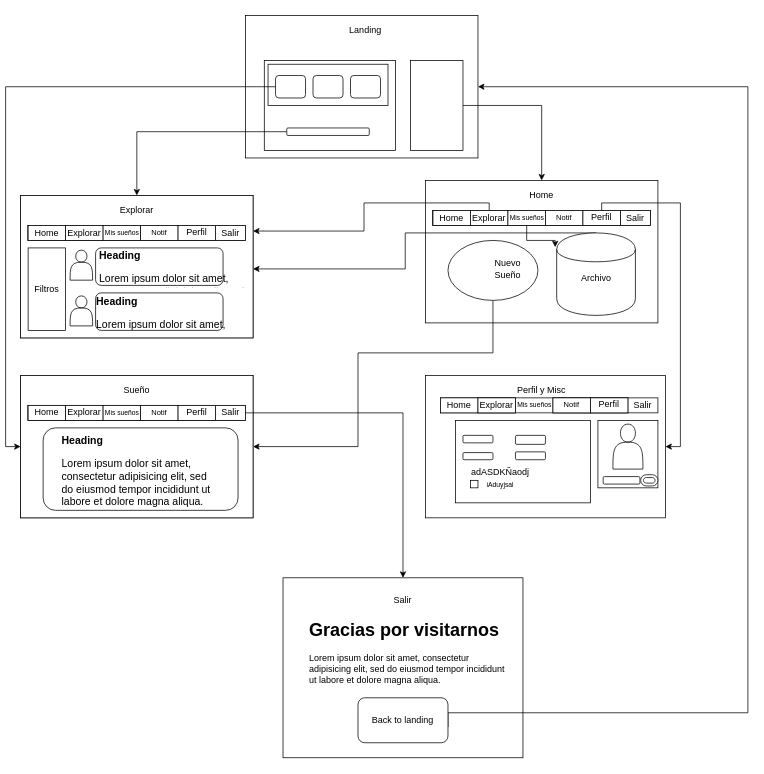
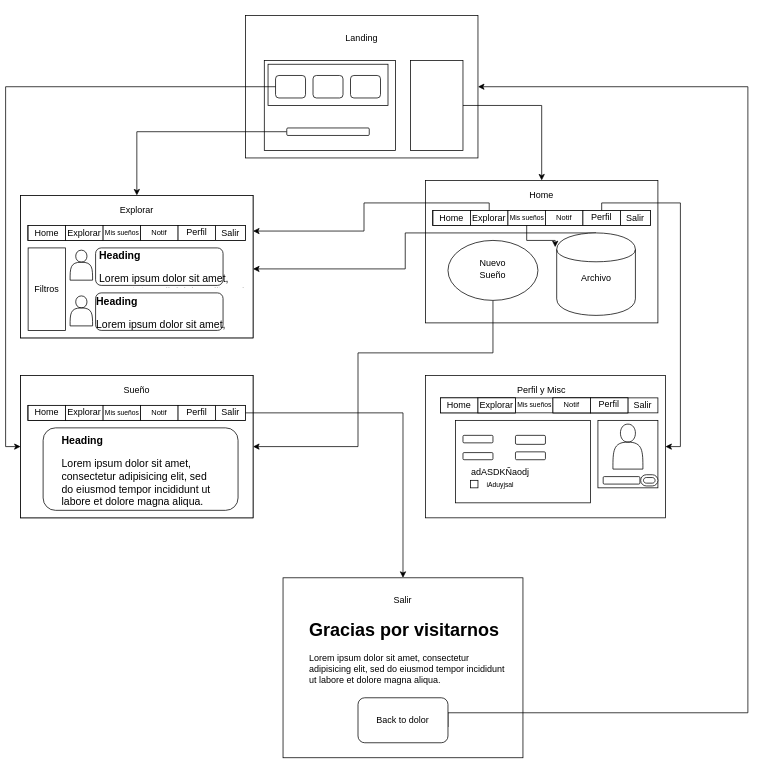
node "Landing": moved (366, 30) -> (362, 38)
node "Nuevo Sueño": moved (508, 269) -> (493, 269)
node "Back to landing": label "Back to landing" -> "Back to dolor"
